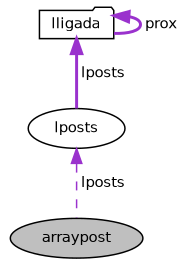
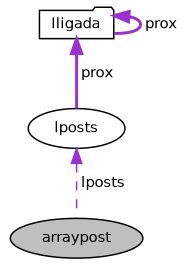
edge "lposts" -> "lligada": label " lposts" -> " prox"
